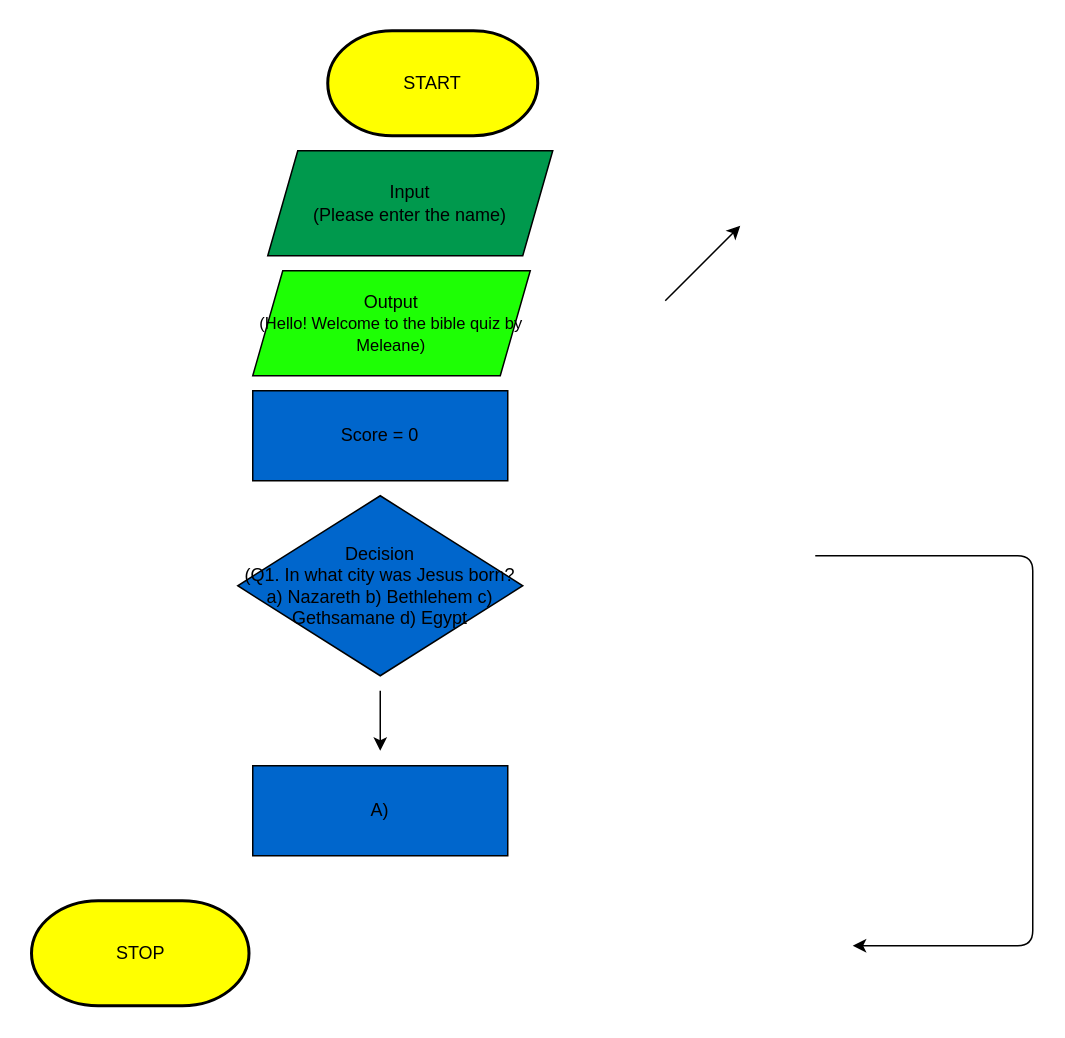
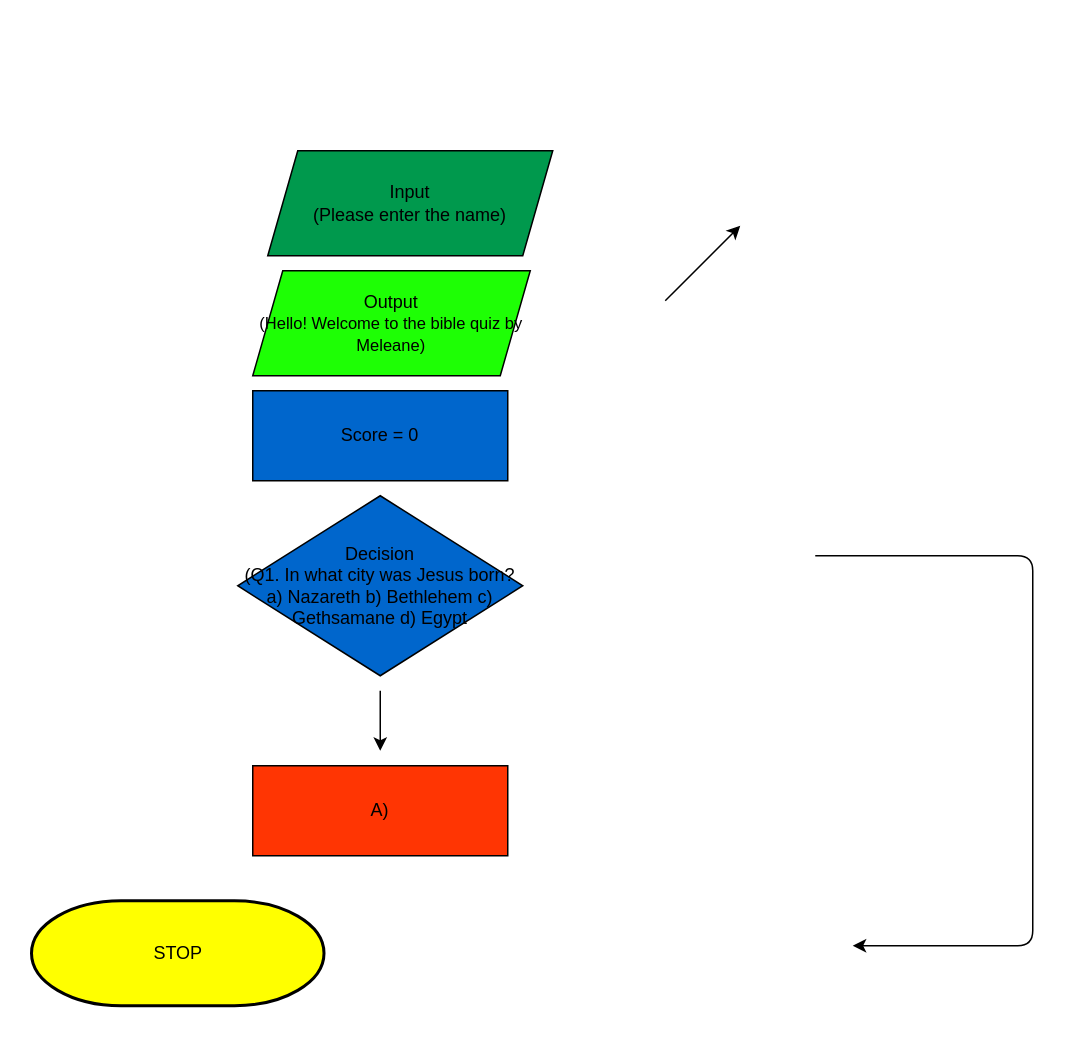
node "START": removed
node "A)": fillcolor #0066cc -> #ff3503
node "STOP": size 218x105 -> 293x105
